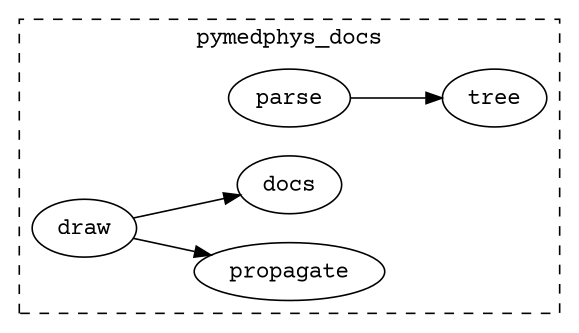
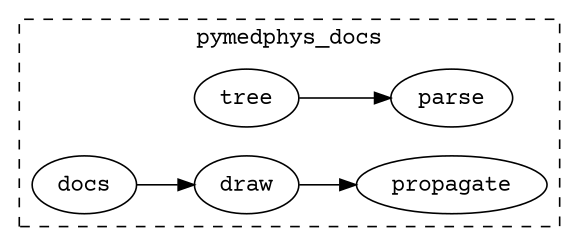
edge "parse" -> "tree": reversed
edge "draw" -> "docs": reversed
